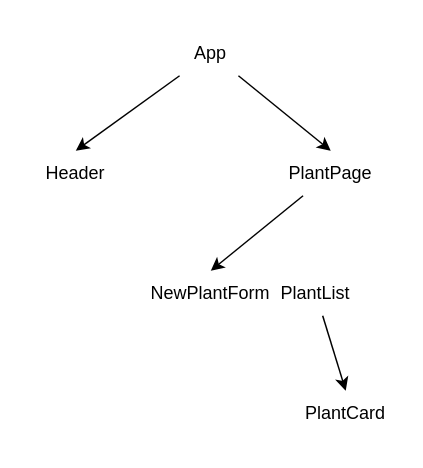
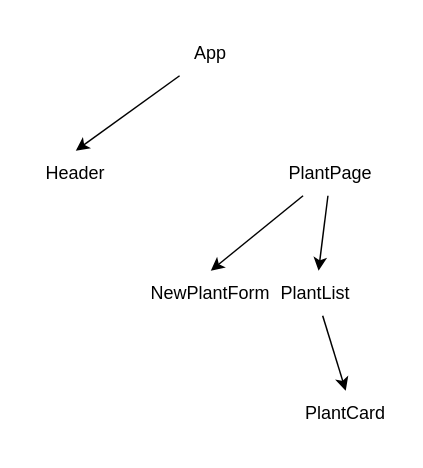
edge "App" -> "PlantPage": removed
edge "PlantPage" -> "PlantList": added
